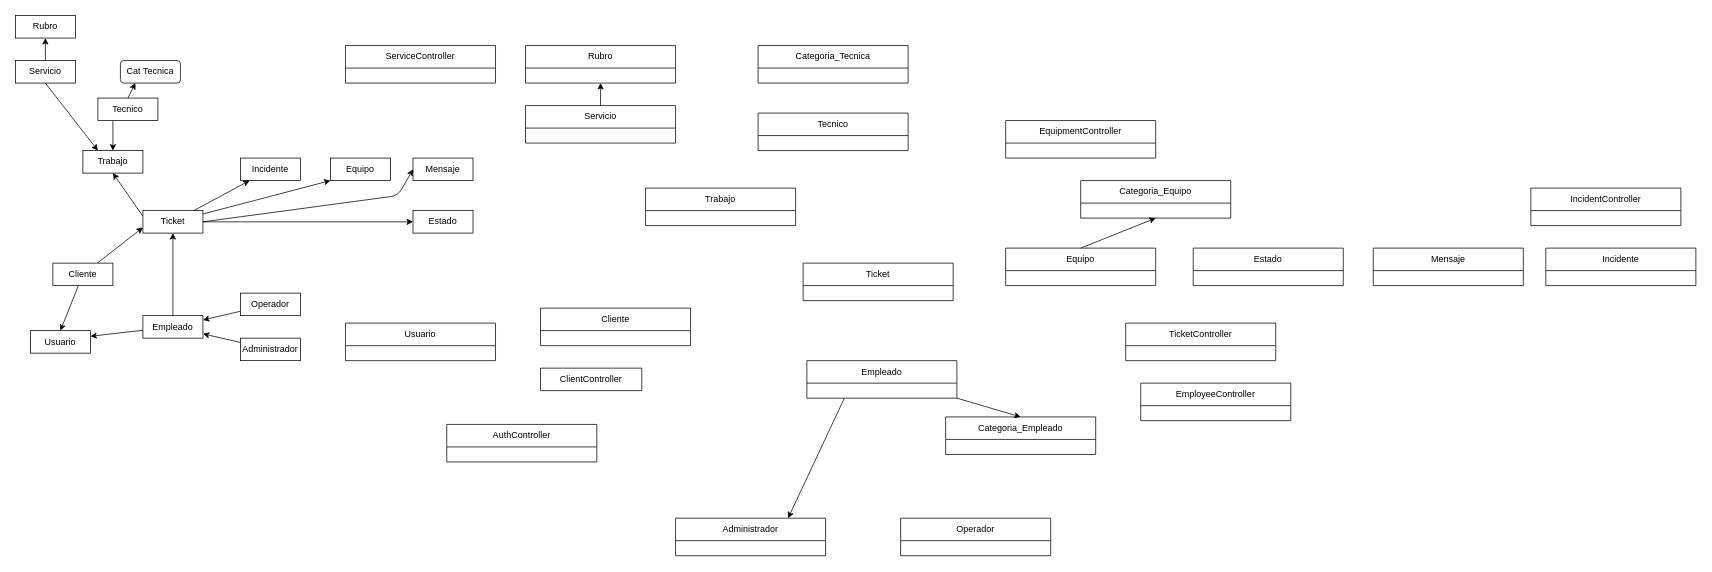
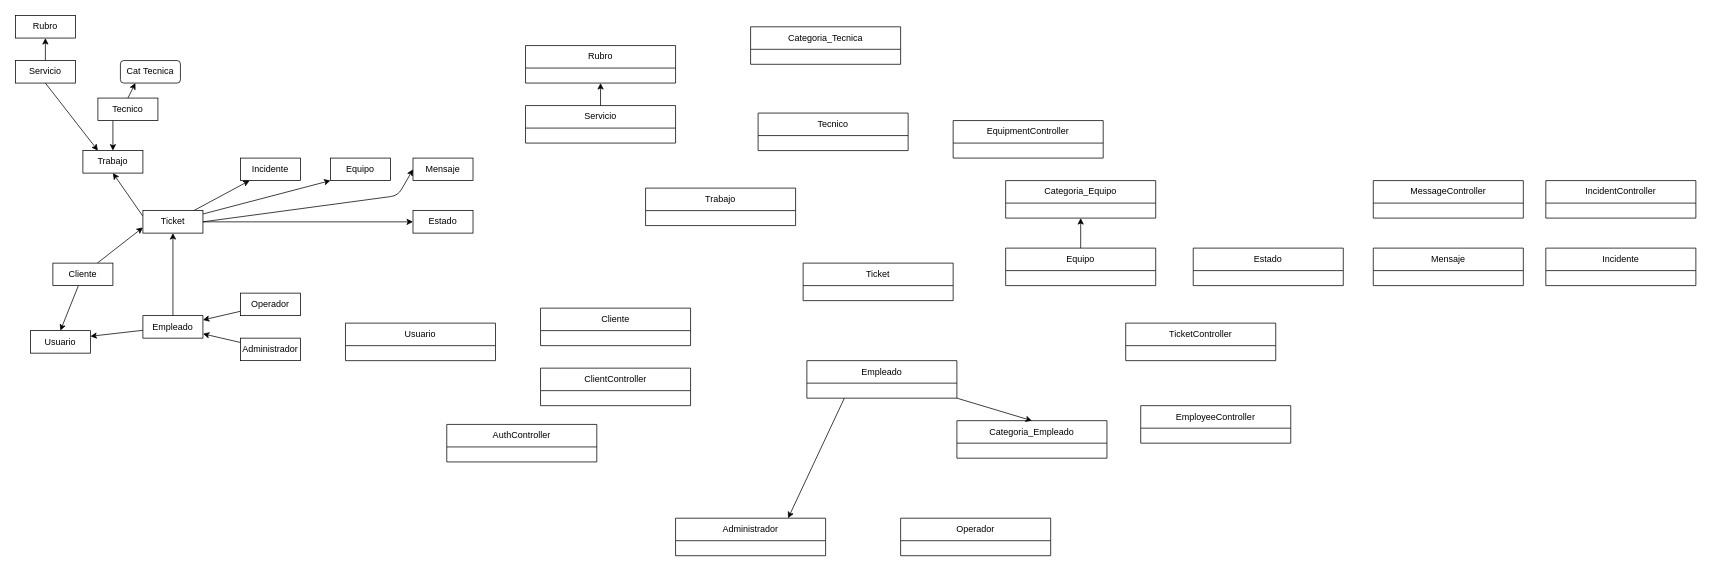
node "ServiceController": removed
node "Categoria_Tecnica": moved (833, 64) -> (825, 45)
node "EquipmentController": moved (1080, 139) -> (1028, 139)
node "Categoria_Equipo": moved (1155, 199) -> (1080, 199)
node "MessageController": added
node "IncidentController": moved (1605, 207) -> (1620, 199)
node "ClientController": size 101x23 -> 150x38
node "EmployeeController": moved (1215, 402) -> (1215, 424)
node "Categoria_Empleado": moved (1020, 435) -> (1032, 439)
